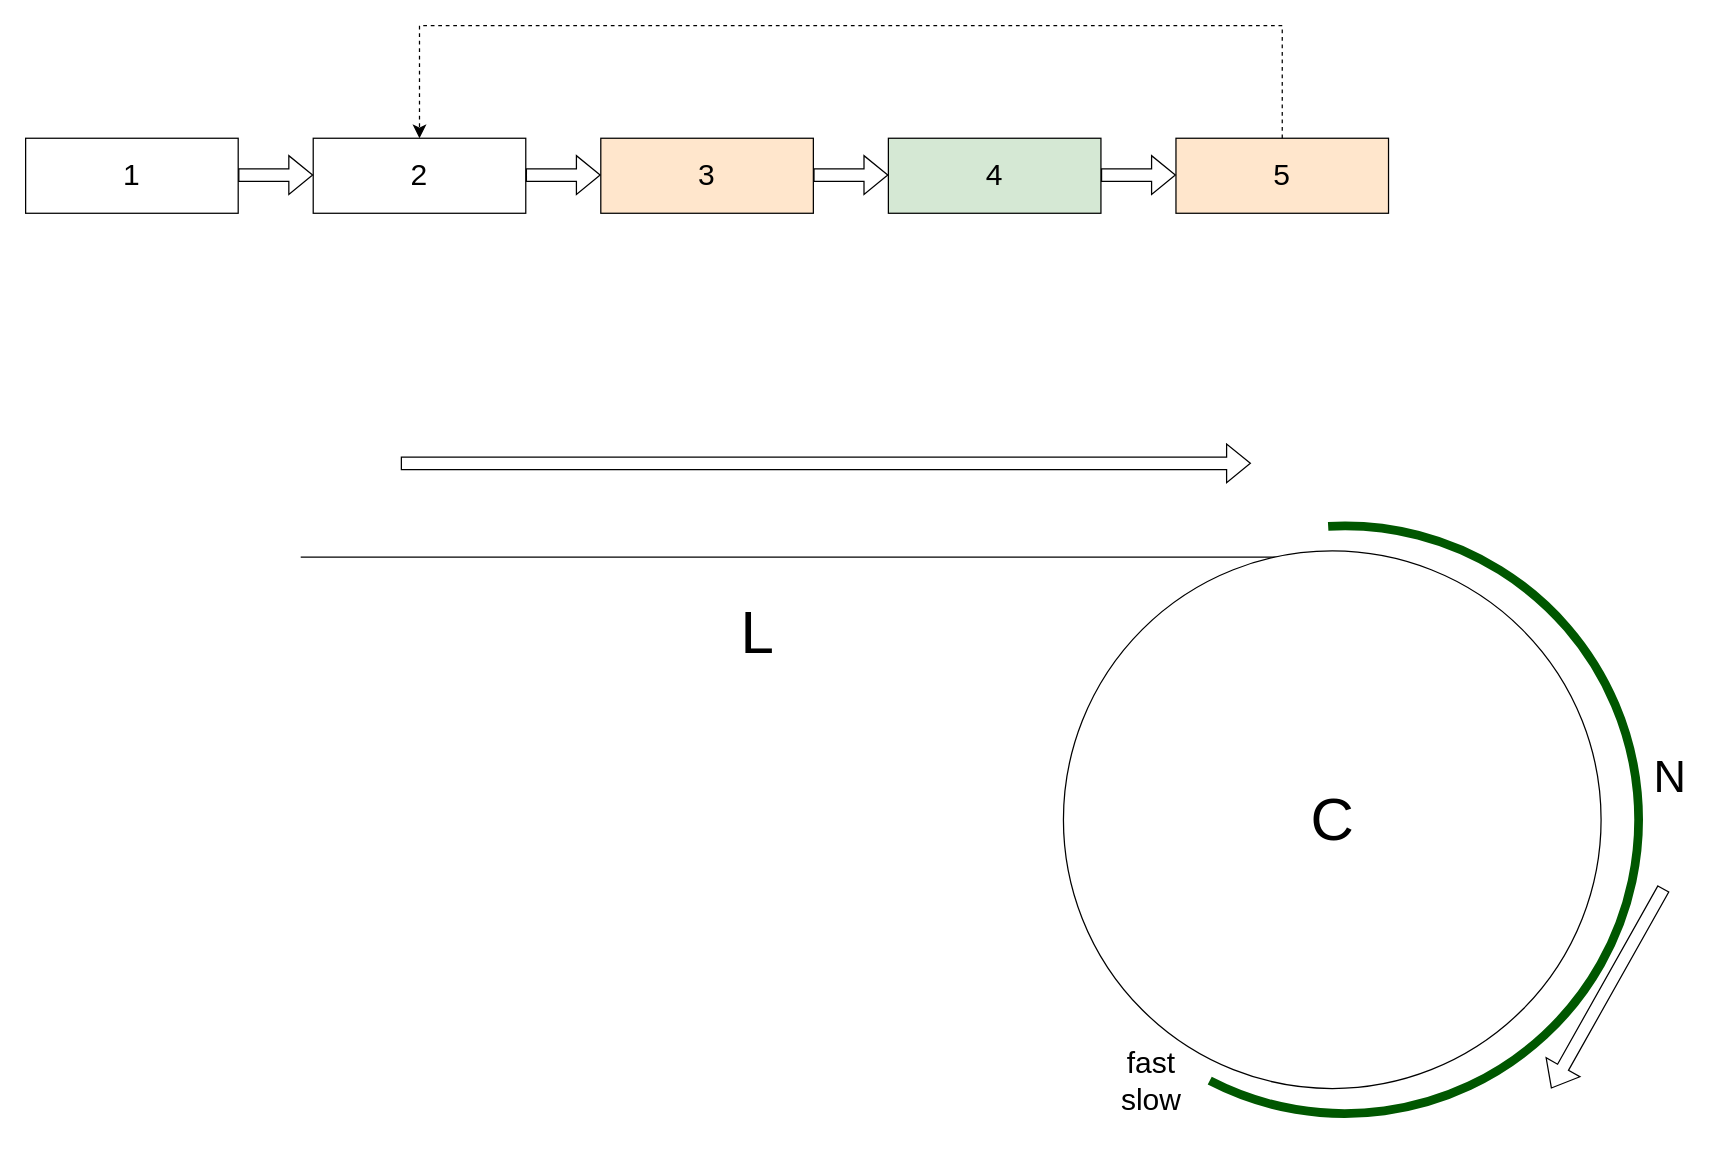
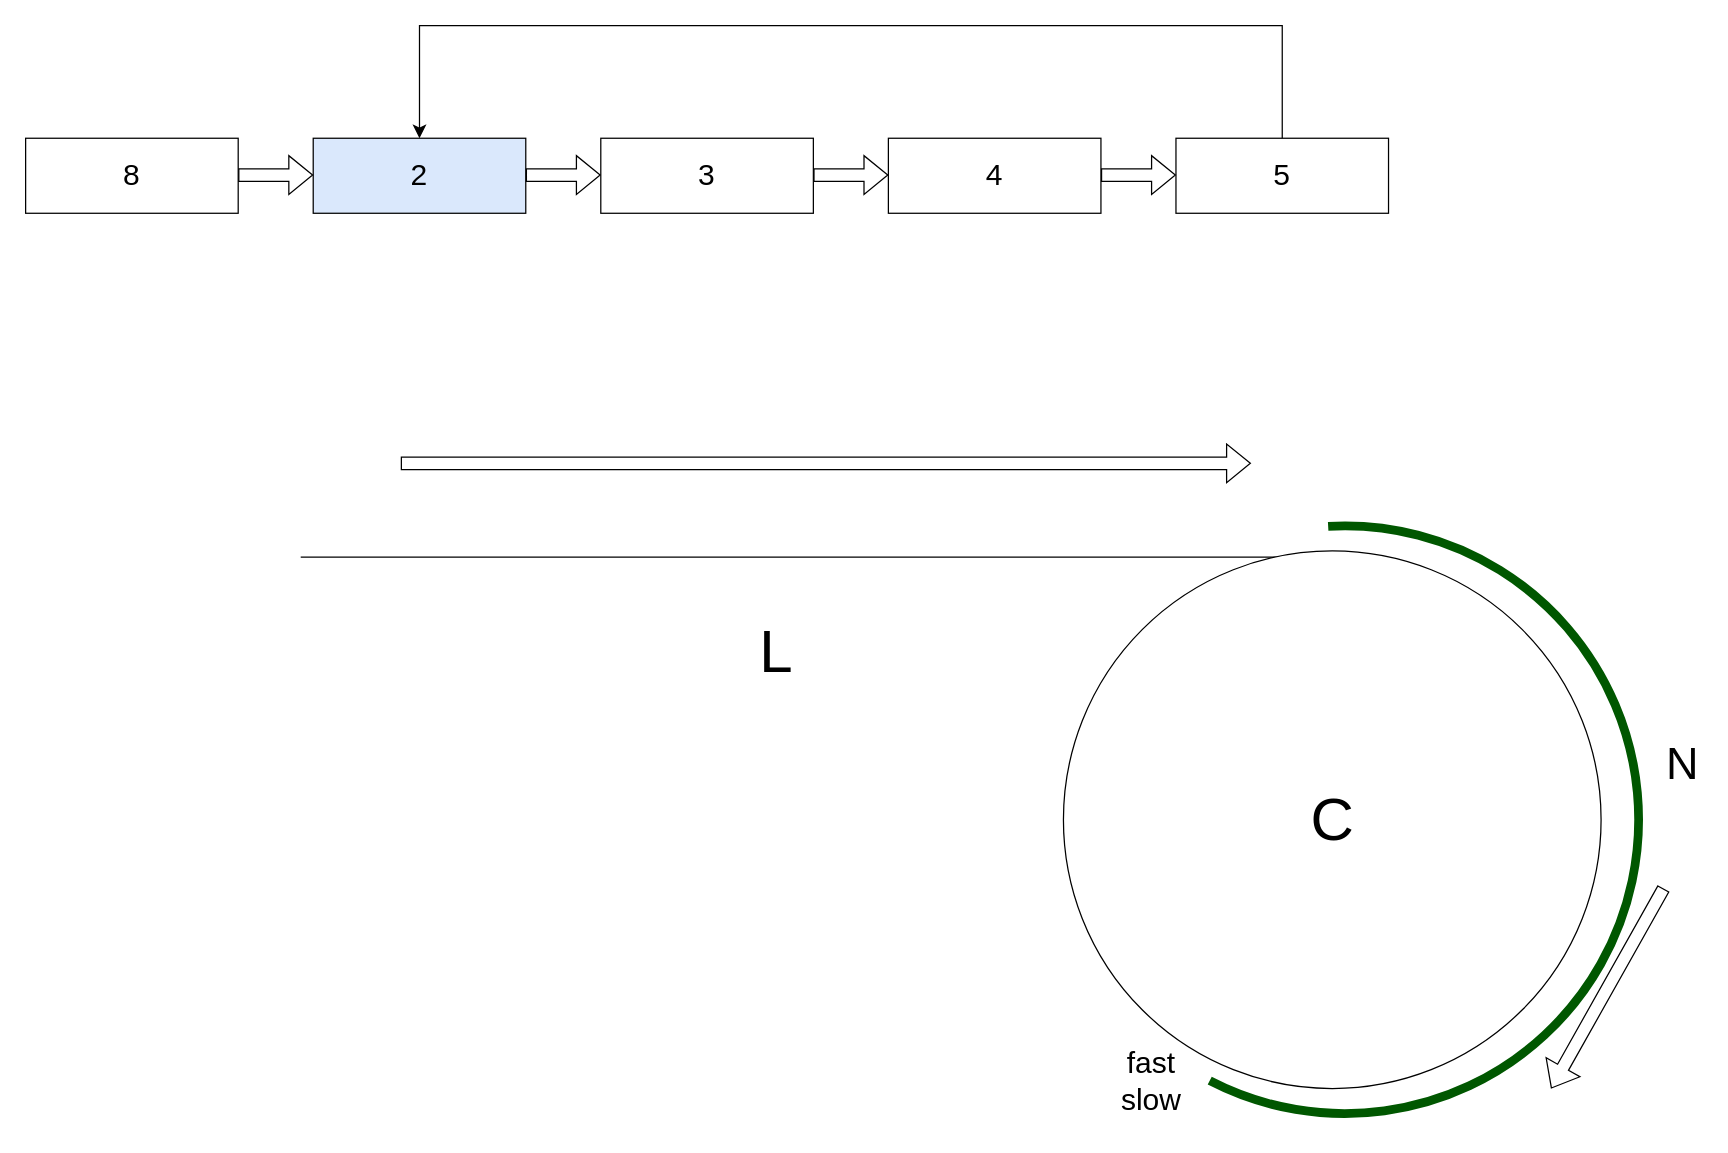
edge "5" -> "2": style dashed -> solid
node "1": label "1" -> "8"
node "2": fillcolor #ffffff -> #dae8fc
node "3": fillcolor #ffe6cc -> #ffffff
node "4": fillcolor #d5e8d4 -> #ffffff
node "5": fillcolor #ffe6cc -> #ffffff
node "L": moved (757, 632) -> (776, 651)
node "N": moved (1669, 776) -> (1682, 763)
